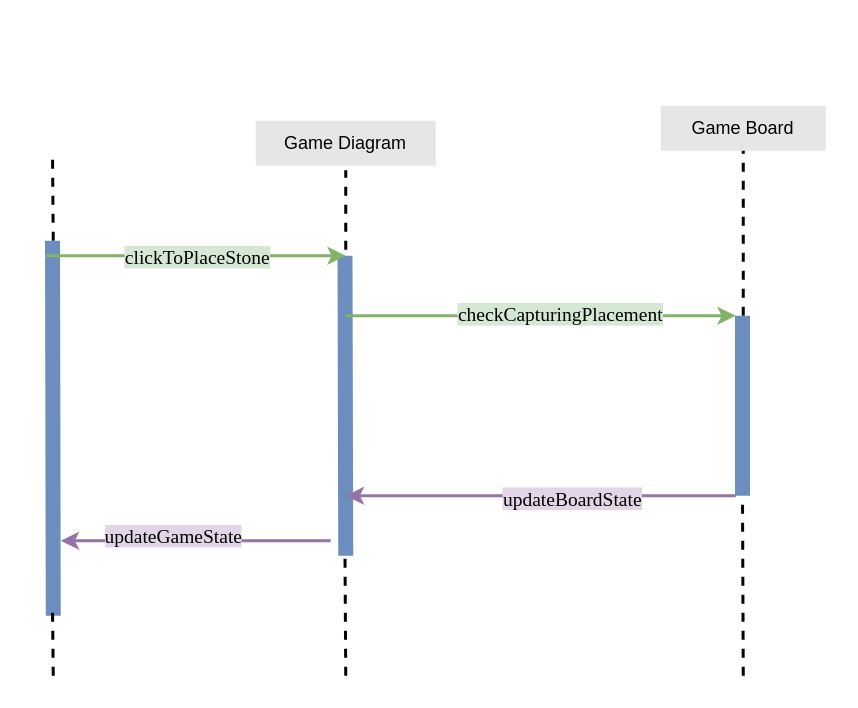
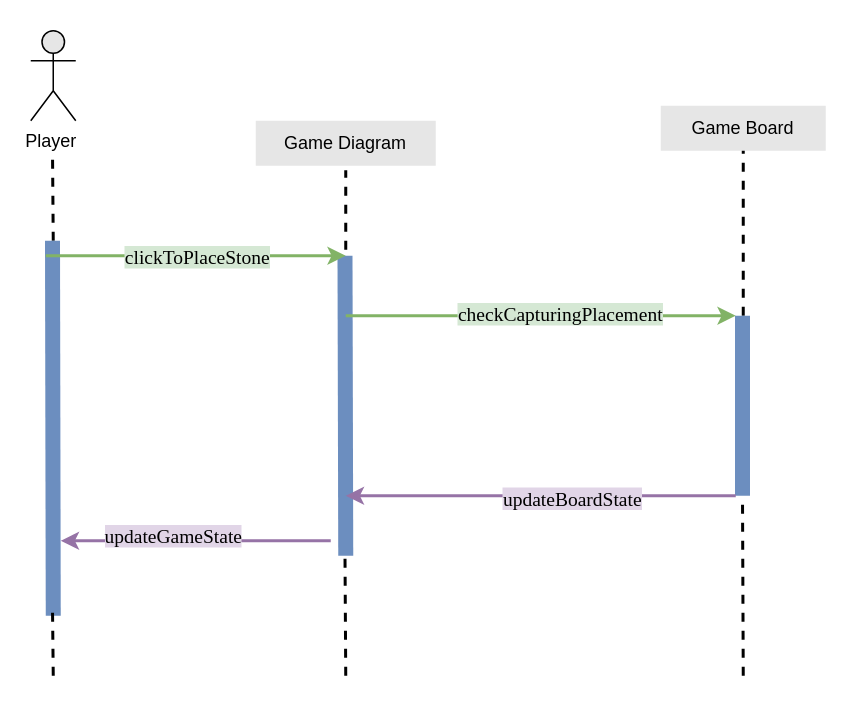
node "Player": added
